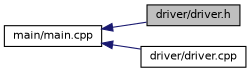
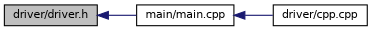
edge "driver/driver.h" -> "main/main.cpp": reversed
node "driver/driver.cpp": label "driver/driver.cpp" -> "driver/cpp.cpp"
